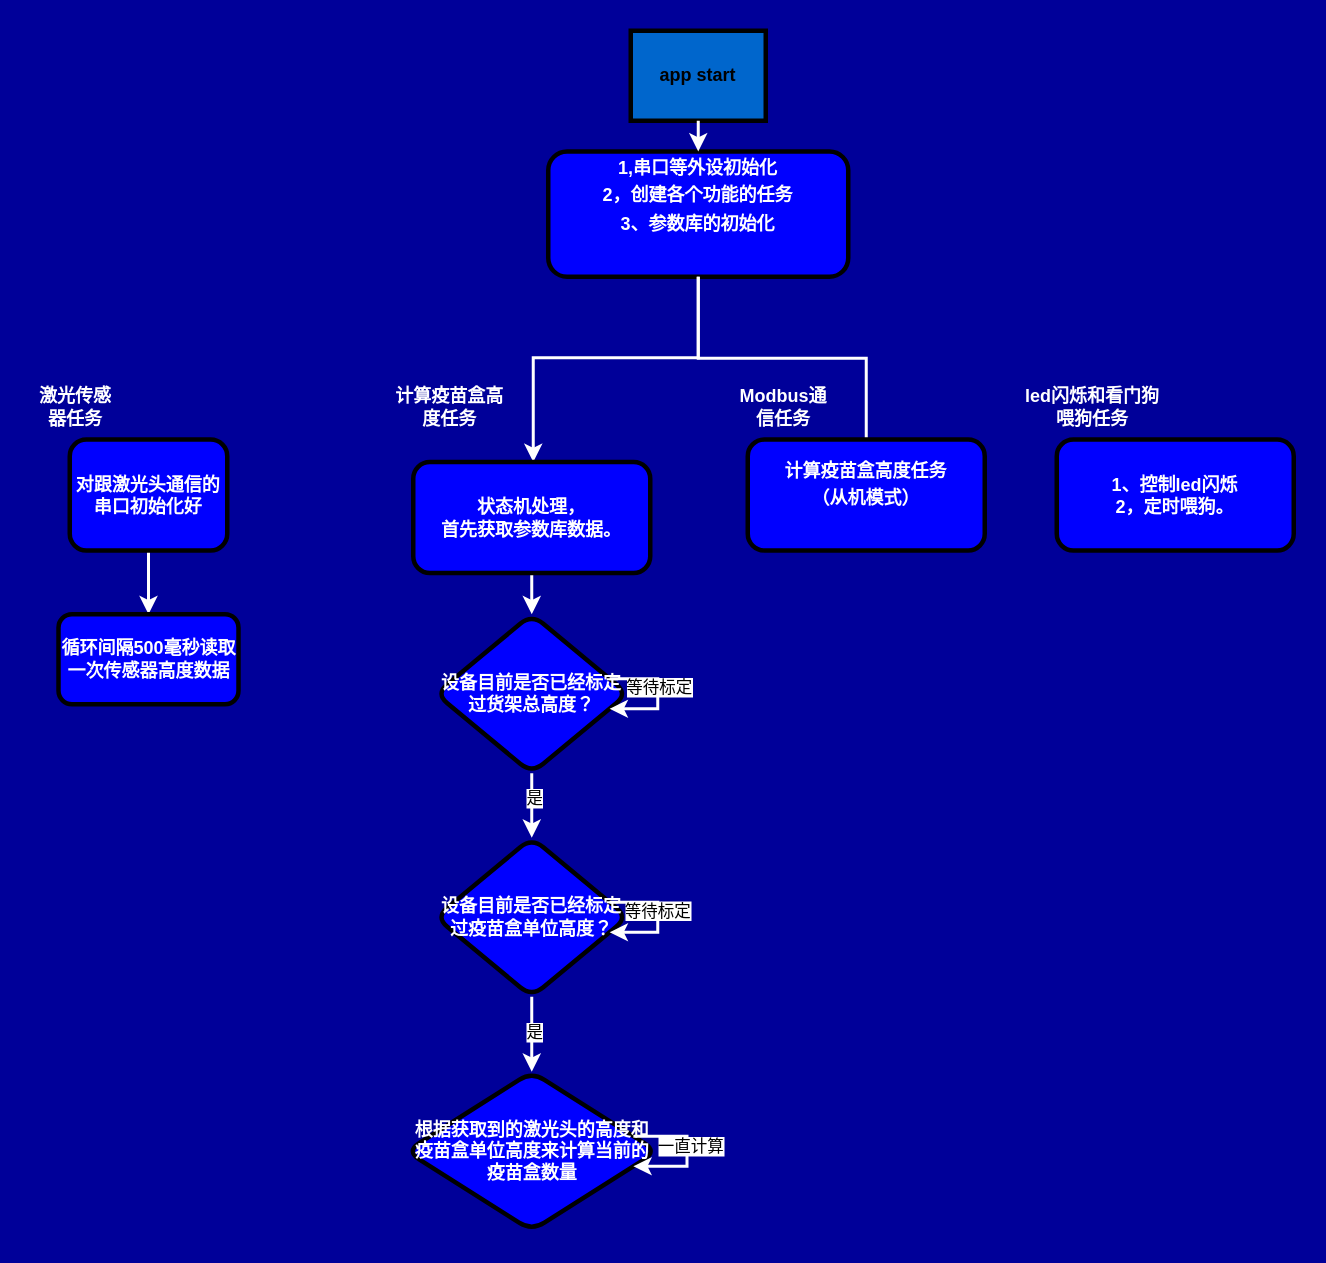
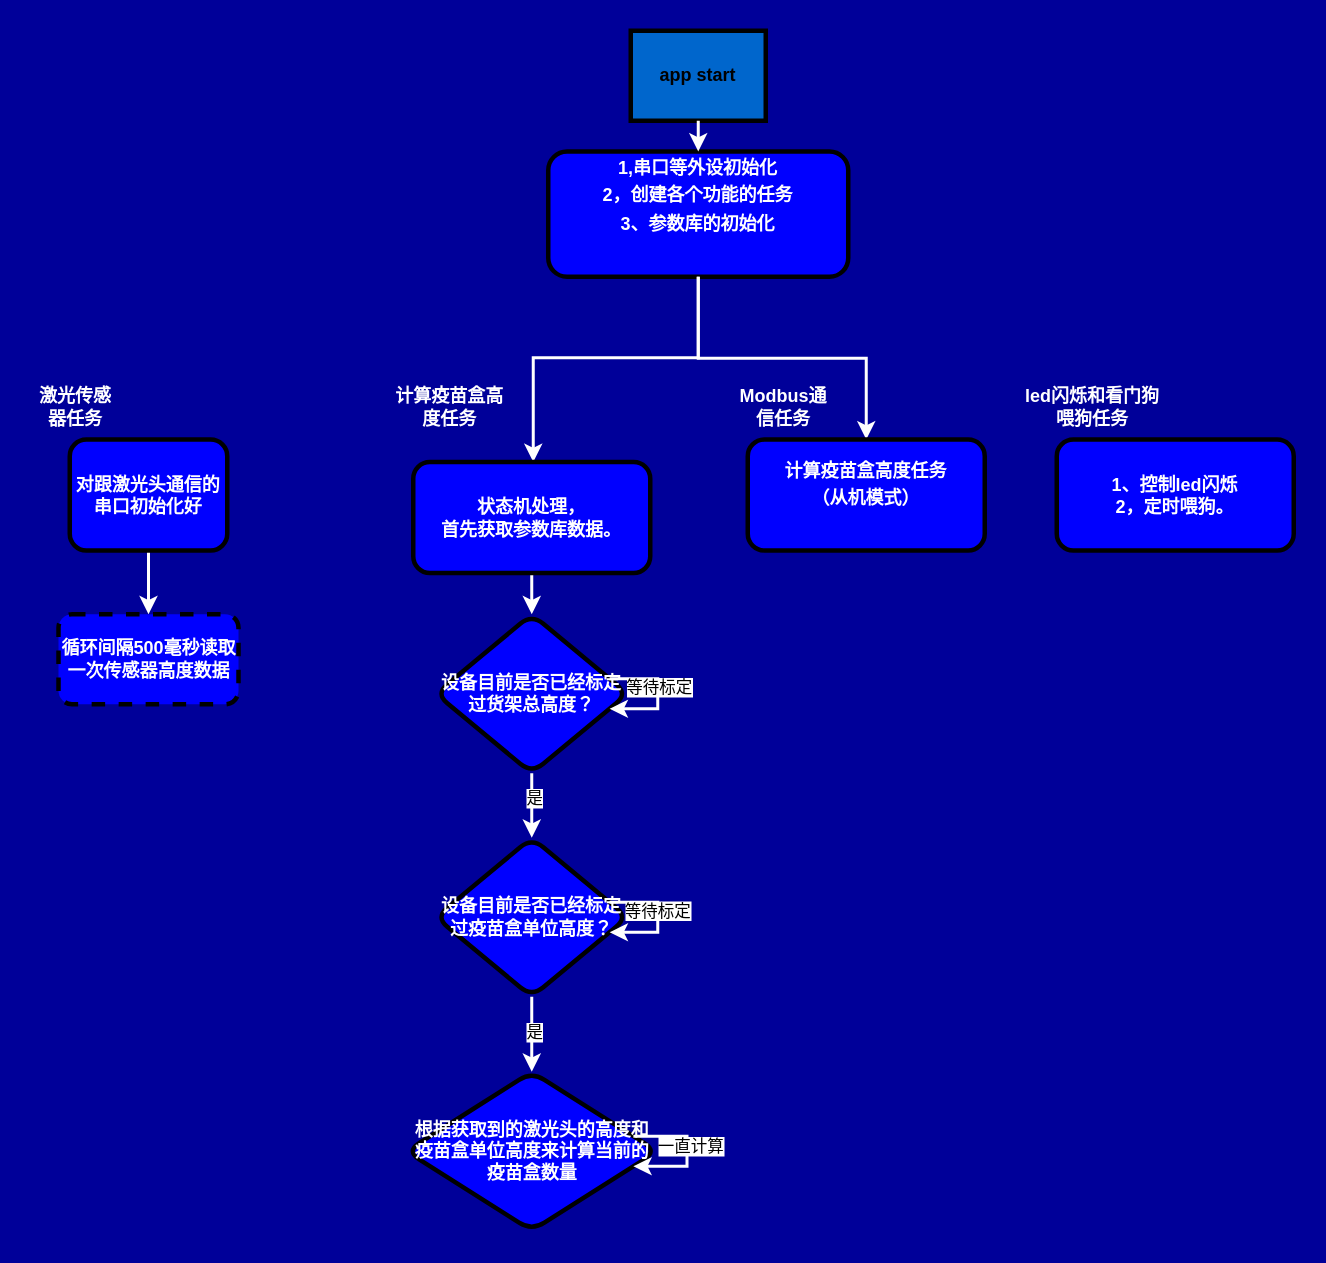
edge "1,串口等外设初始化 2，创建各个功能的任务 3、参数库的初始化" -- "计算疫苗盒高度任务 （从机模式）": arrowhead none -> classic
node "循环间隔500毫秒读取一次传感器高度数据": style solid -> dashed
